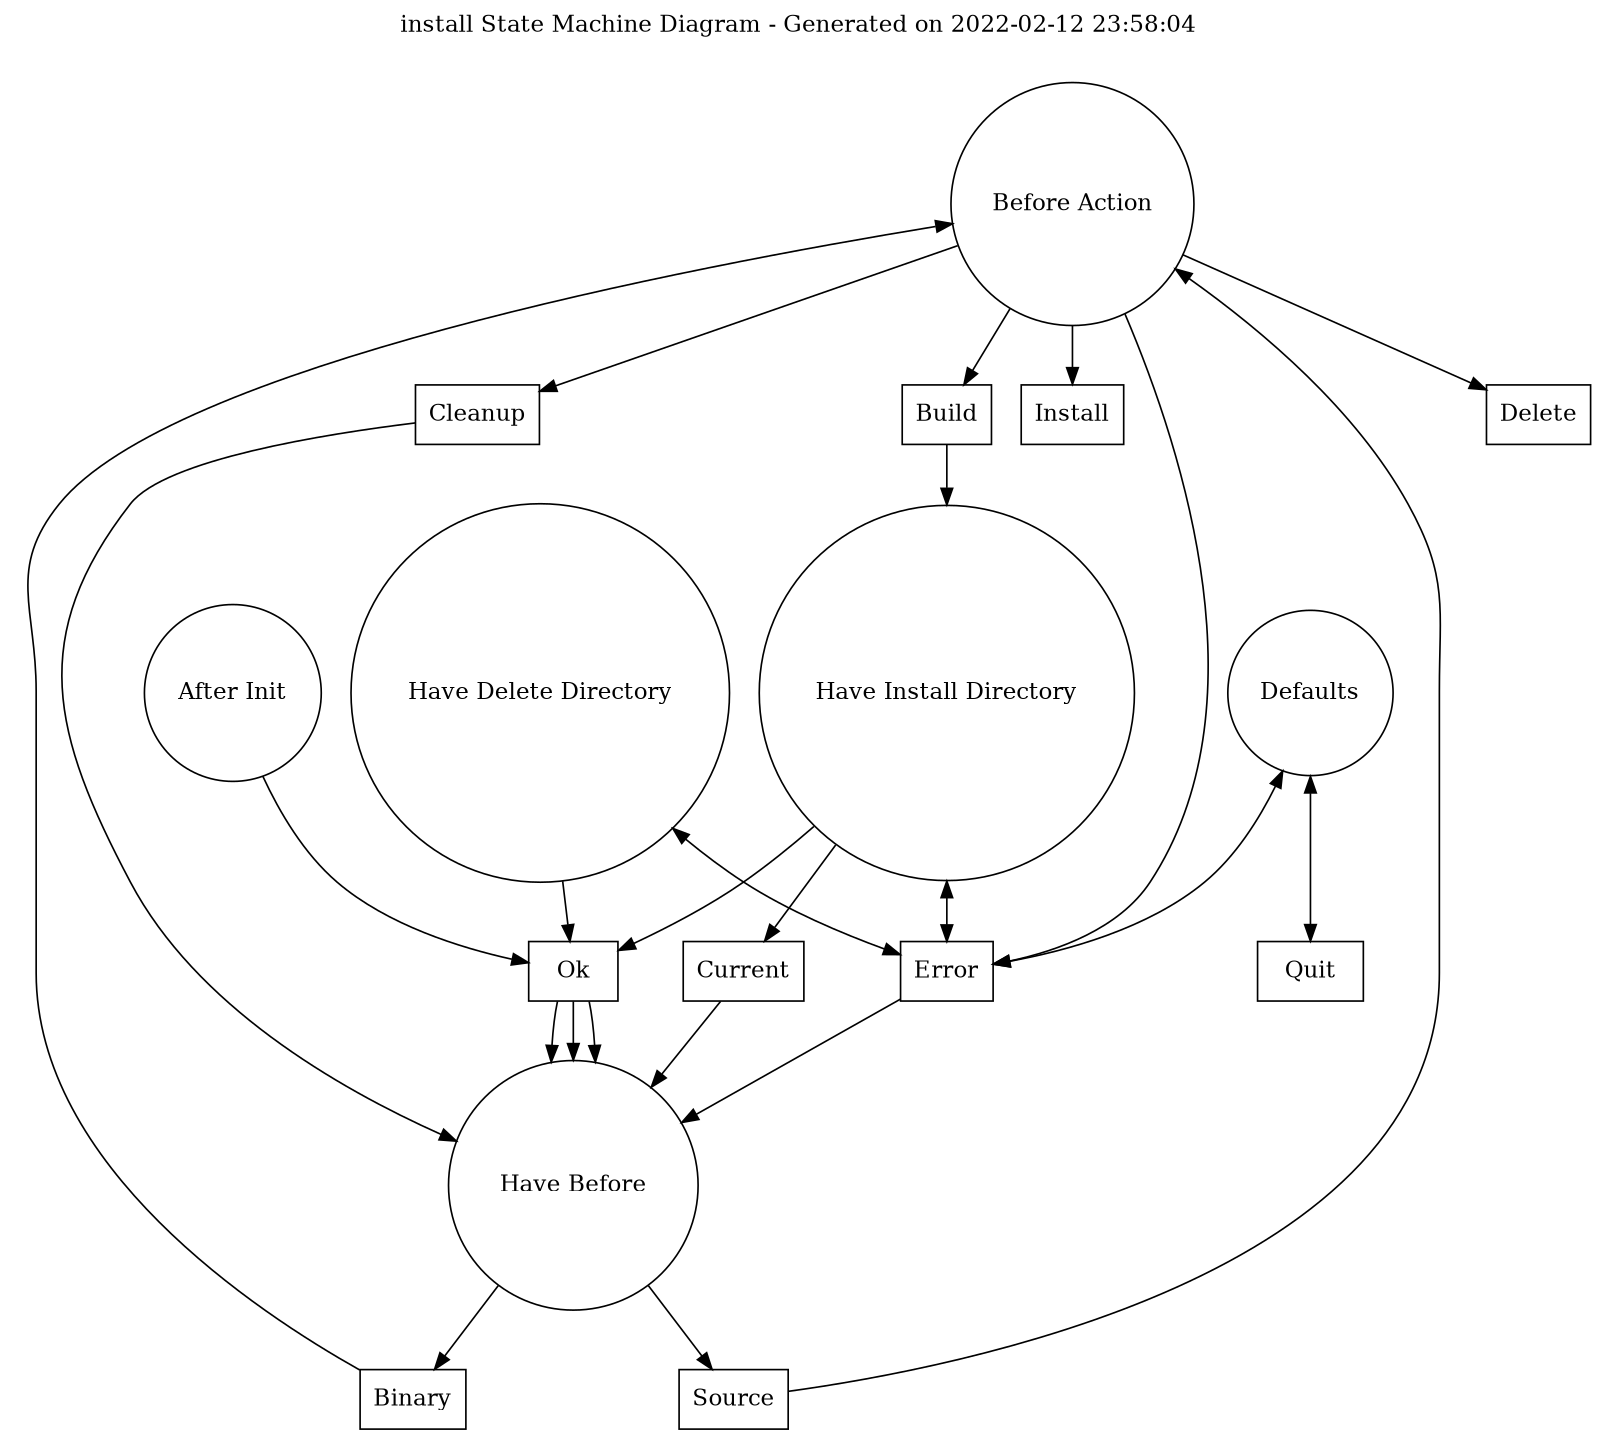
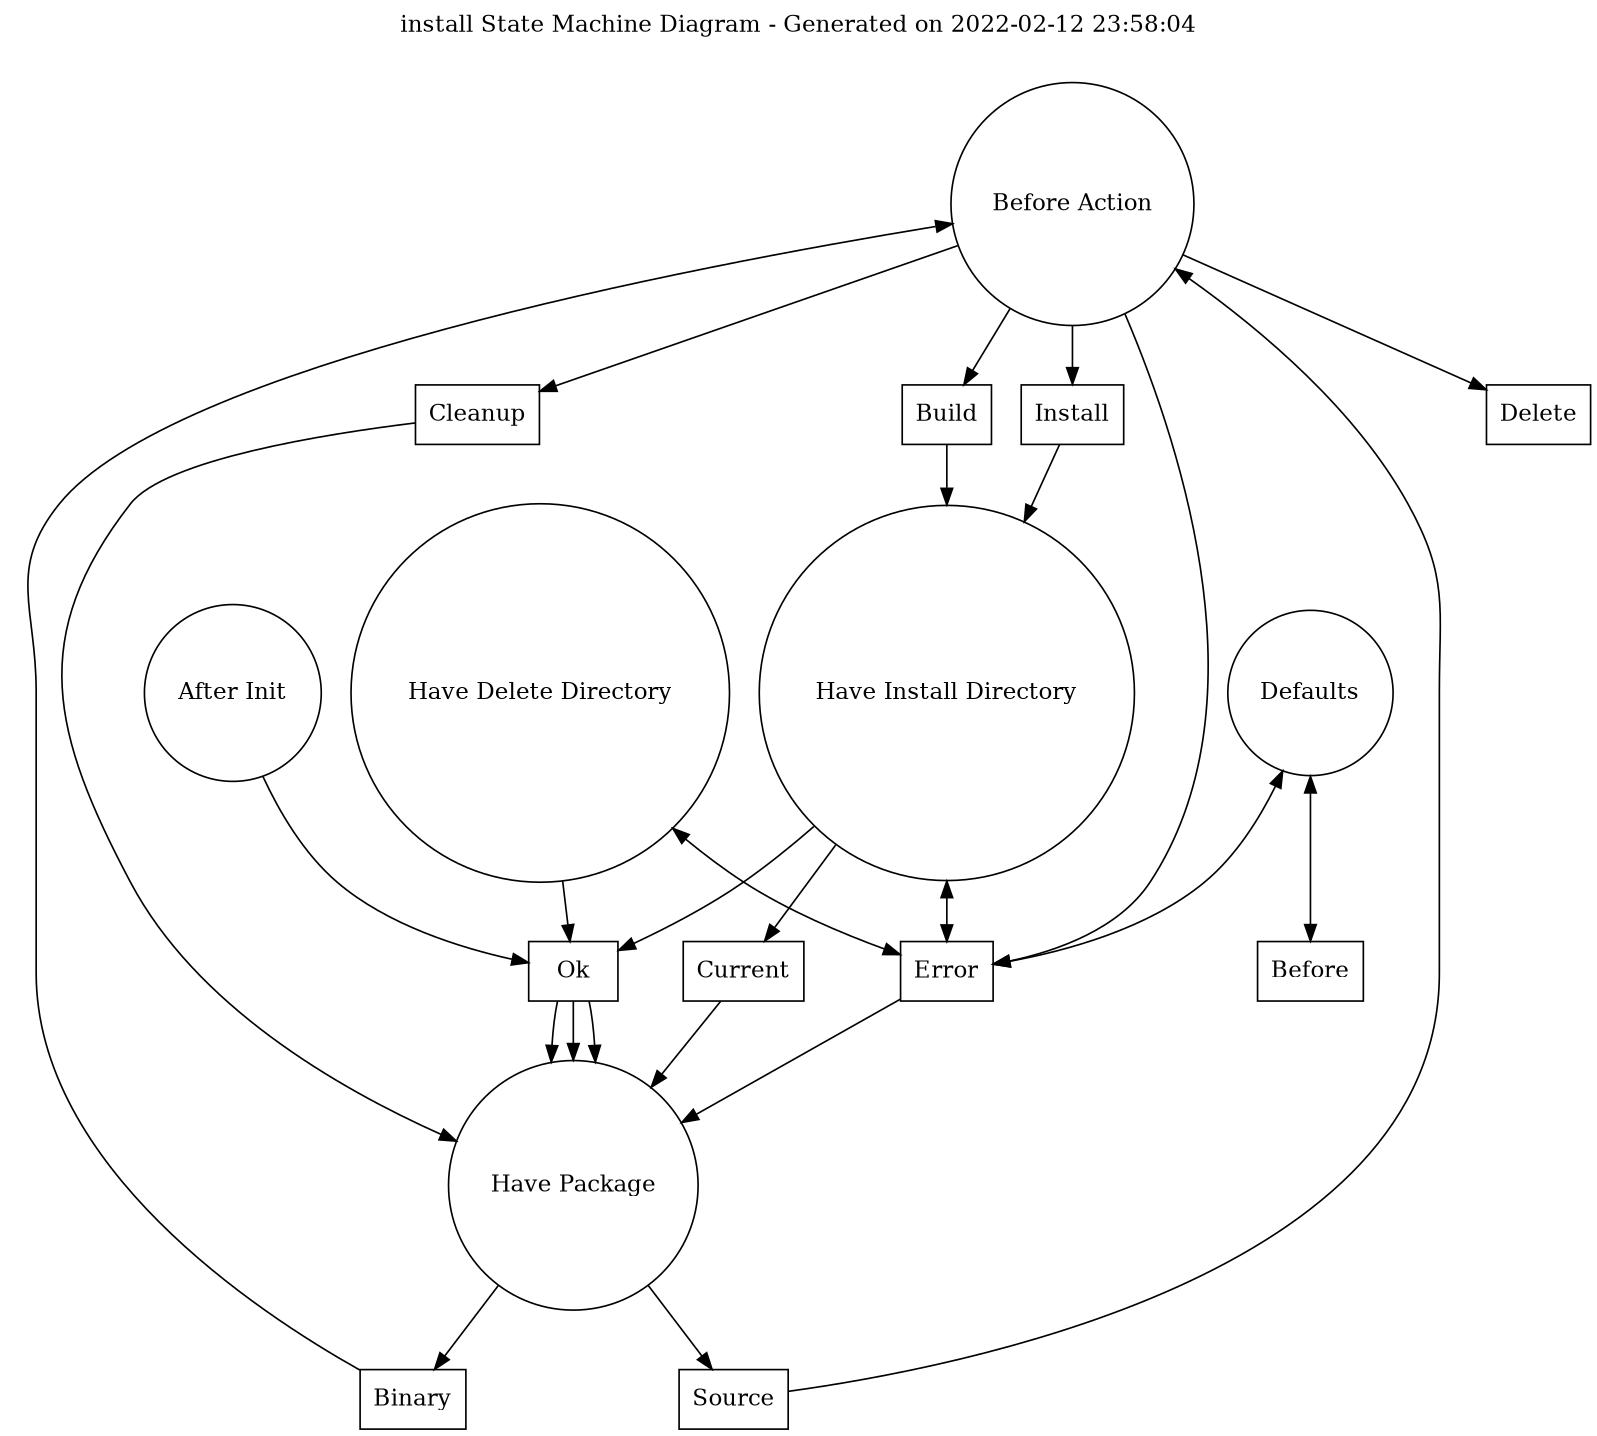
edge "Install" -> "Have Install Directory": added
node "Quit": label "Quit" -> "Before"
node "Have Before": label "Have Before" -> "Have Package"
